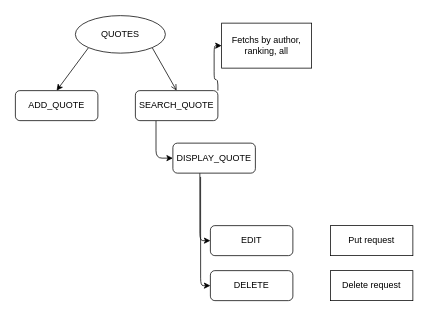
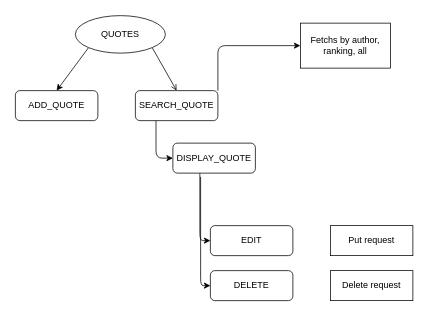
node "Fetchs by author, ranking, all": moved (267, 45) -> (345, 45)
